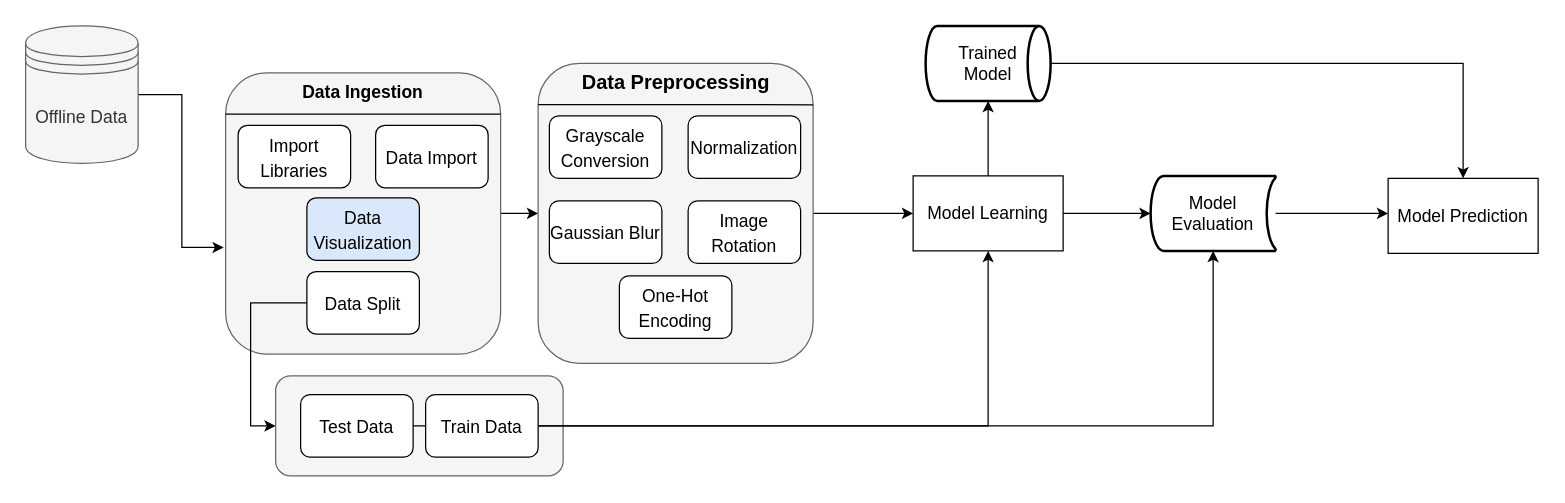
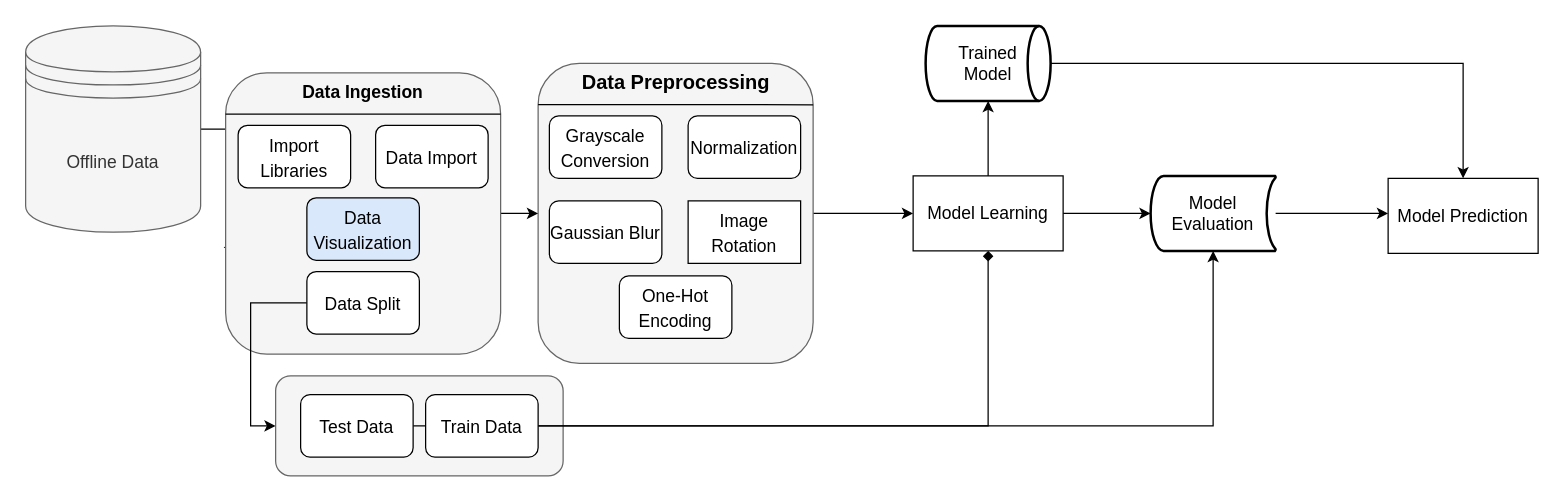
node "Offline Data": size 113x138 -> 175x206
node "Image Rotation": shape rounded rectangle -> rectangle
edge "Train Data" -> "Model Learning": arrowhead classic -> diamond
